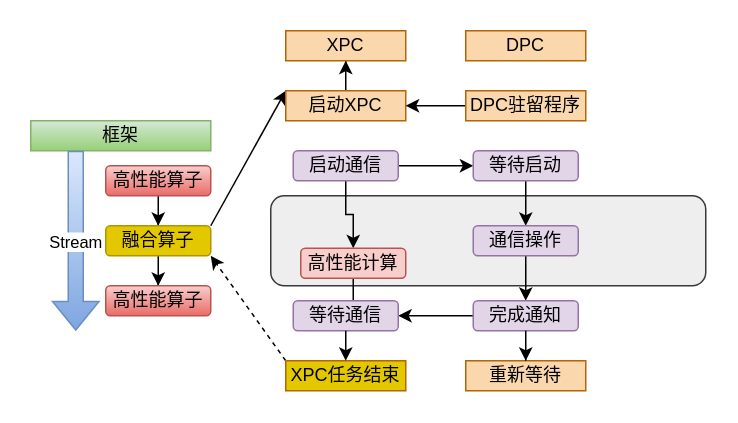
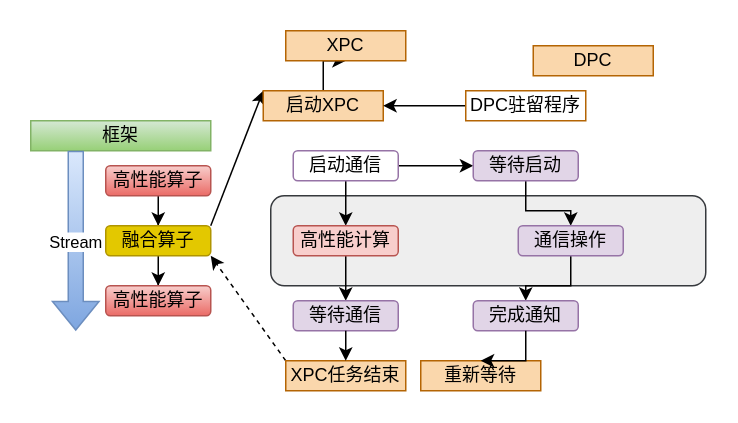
node "DPC": moved (526, 46) -> (593, 61)
node "启动XPC": moved (346, 106) -> (323, 106)
node "DPC驻留程序": fillcolor #fad7ac -> #ffffff
node "启动通信": fillcolor #e1d5e7 -> #ffffff
node "通信操作": moved (526, 241) -> (571, 241)
node "高性能计算": moved (353, 263) -> (346, 241)
edge "完成通知" -> "等待通信": removed
node "XPC任务结束": fillcolor #e3c800 -> #fad7ac
node "重新等待": moved (526, 376) -> (481, 376)
